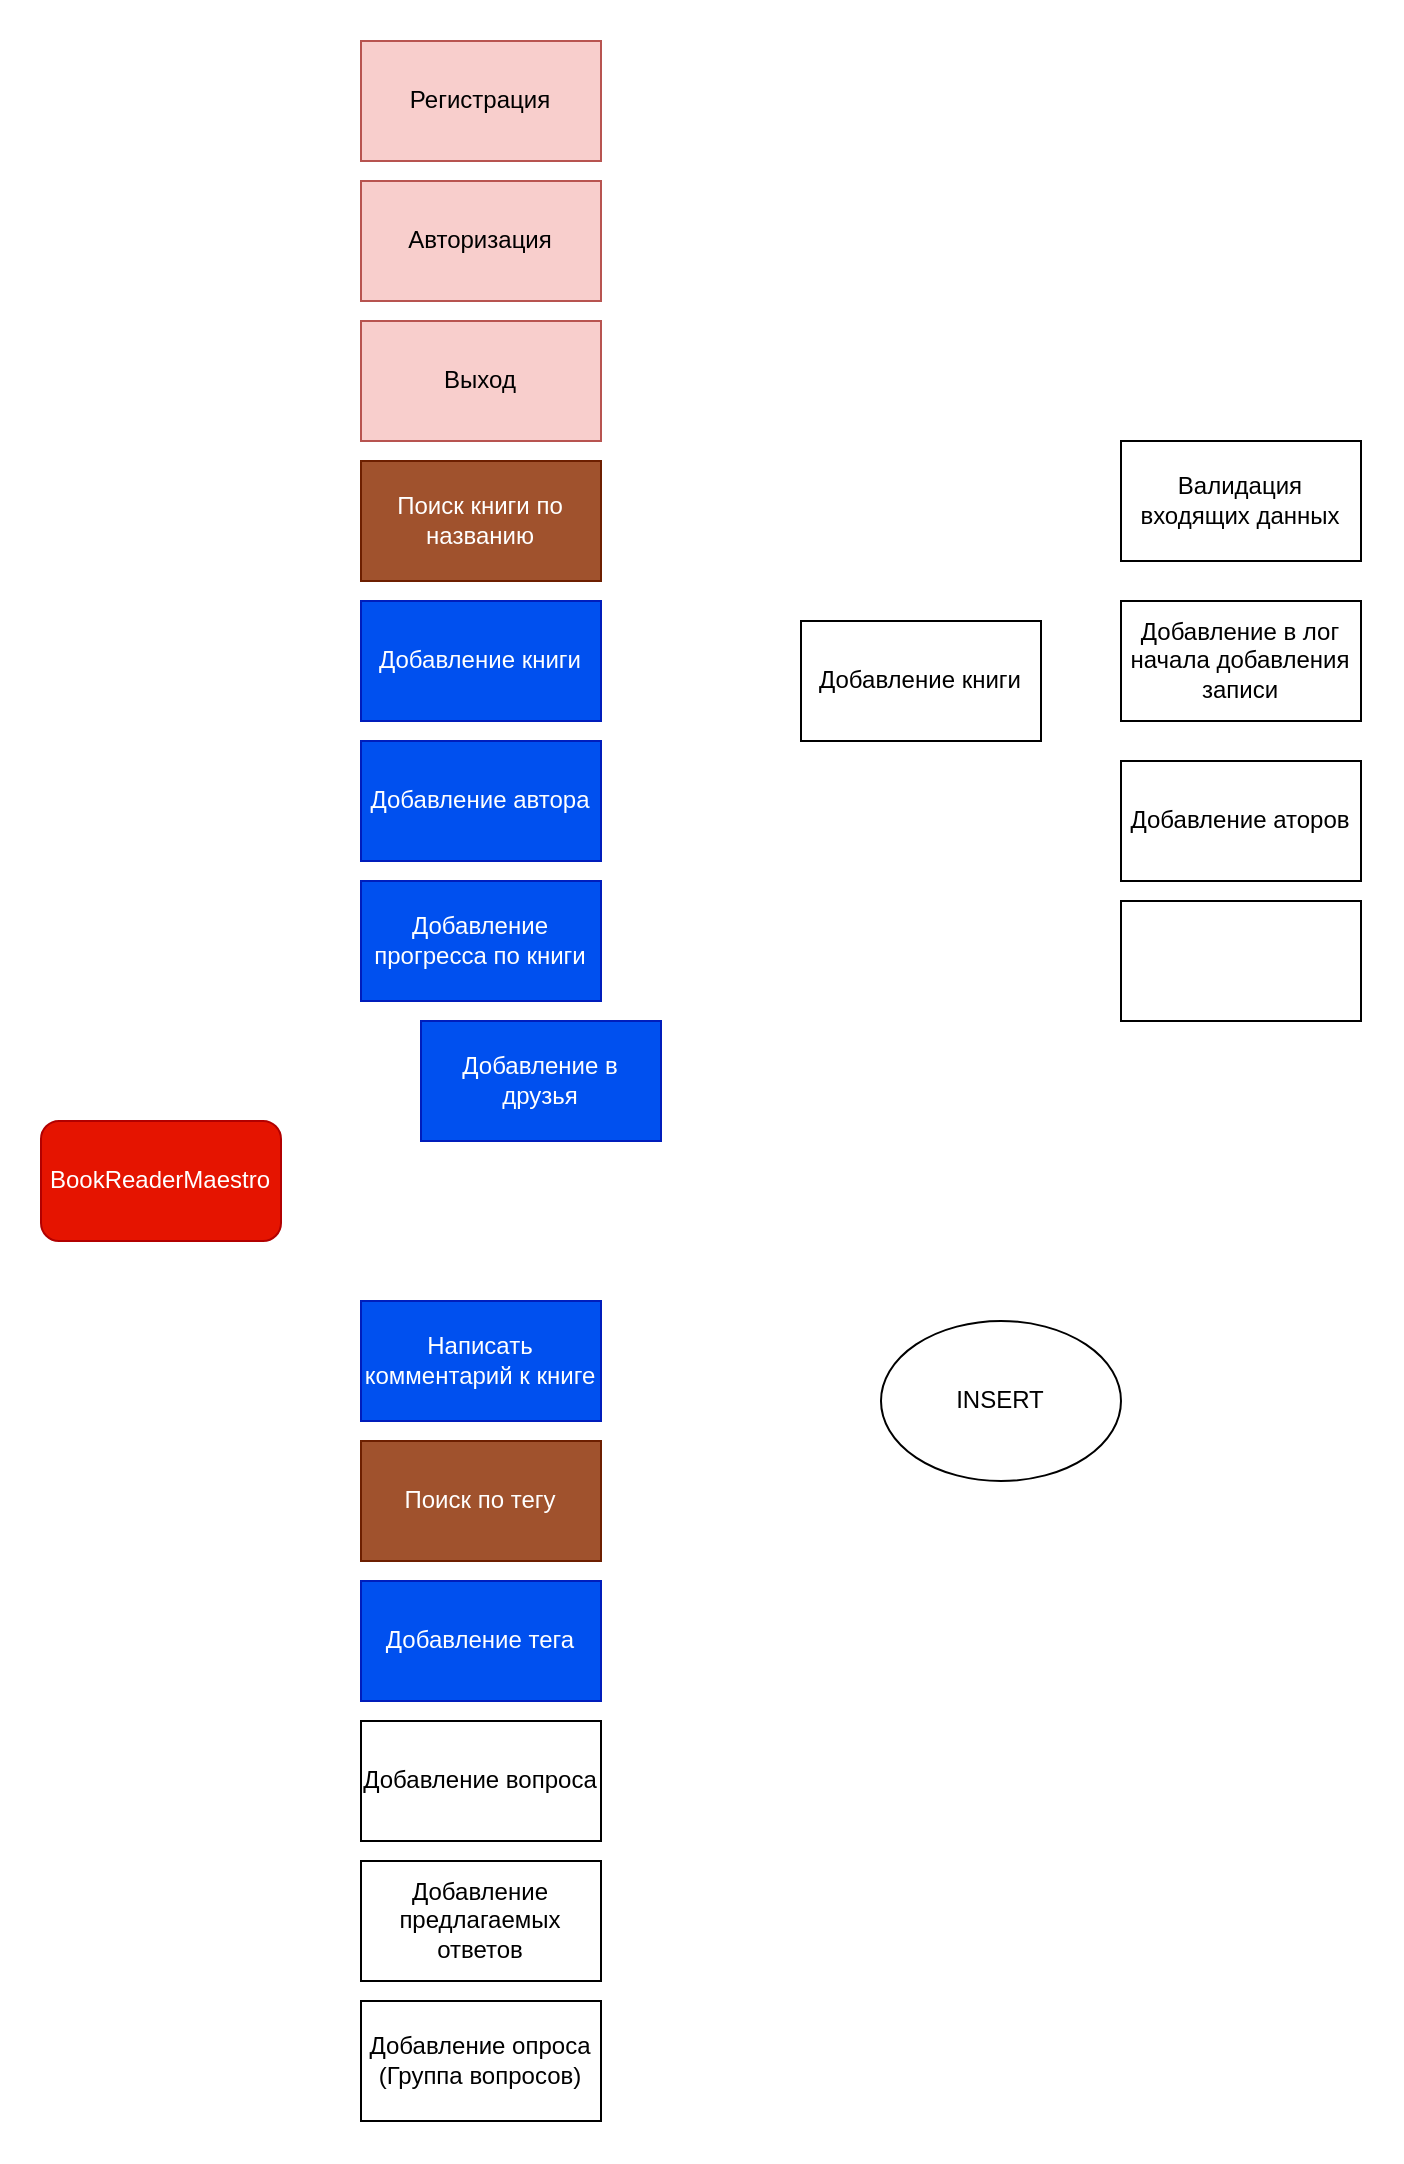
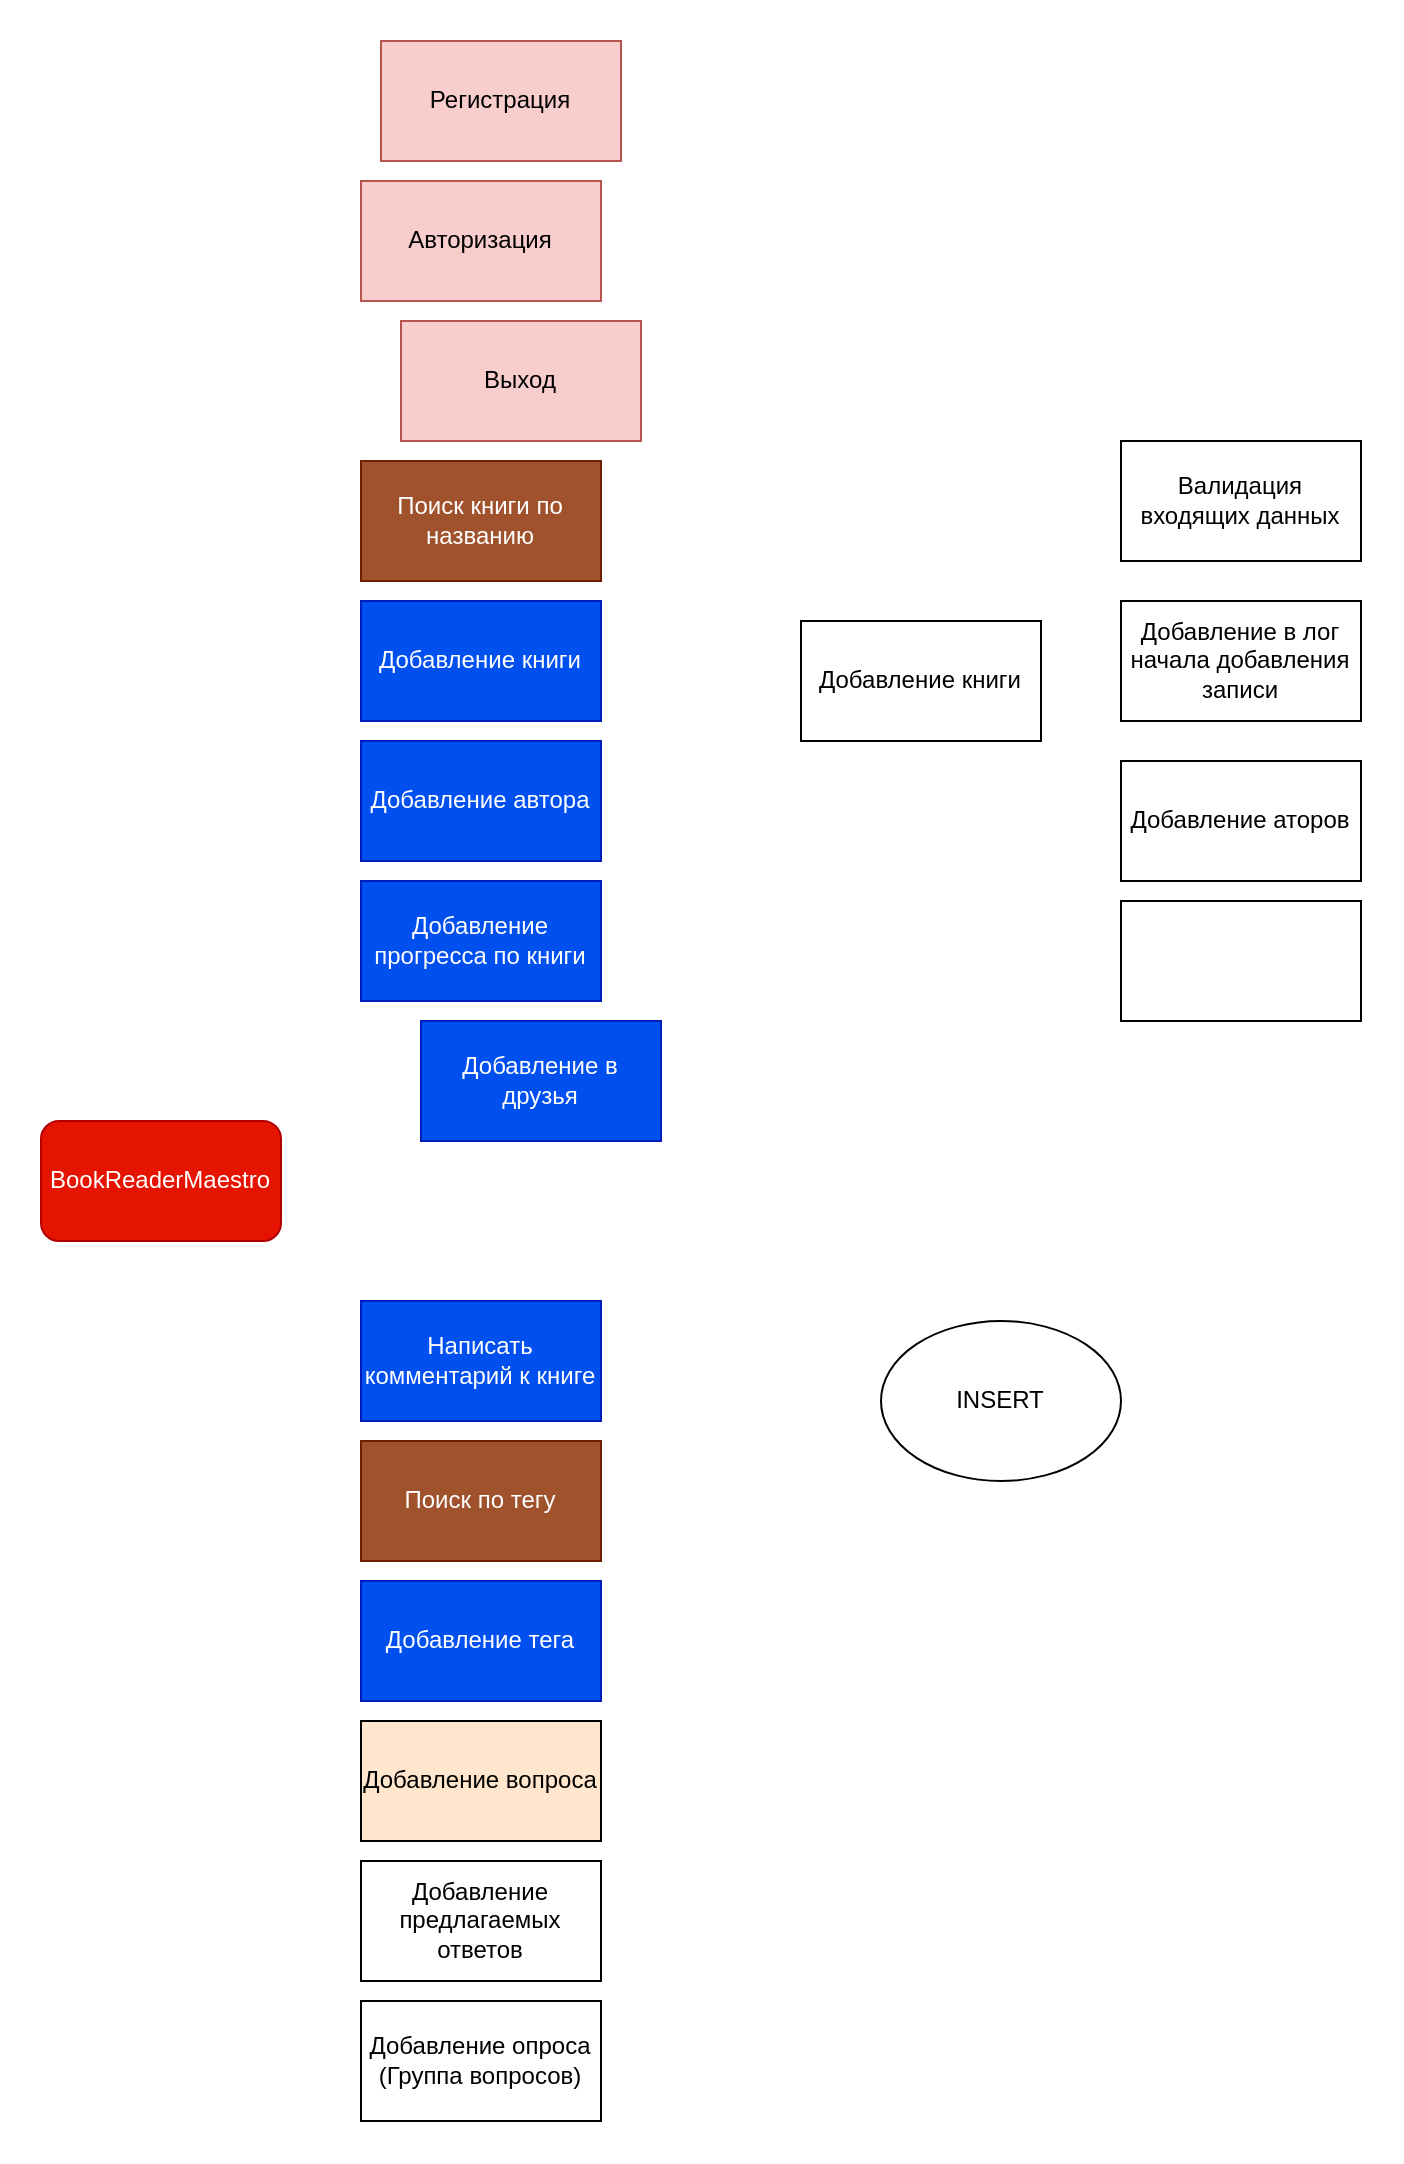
node "Регистрация": moved (481, 101) -> (501, 101)
node "Выход": moved (481, 381) -> (521, 381)
node "Добавление вопроса": fillcolor #ffffff -> #ffe6cc
